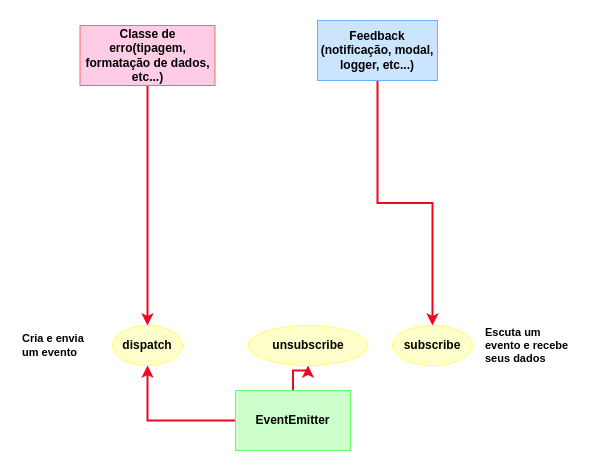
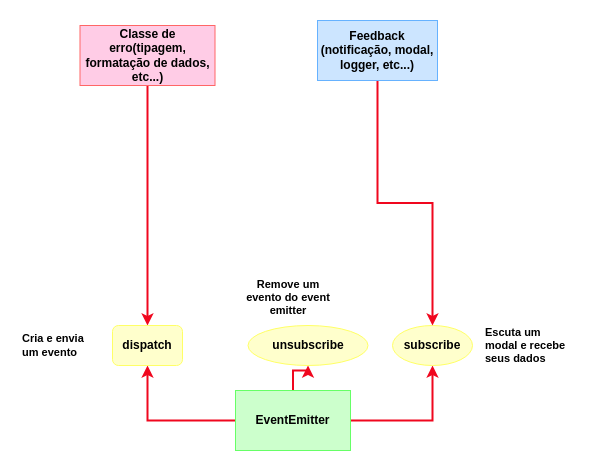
node "Remove um evento do event emitter": added
node "dispatch": shape ellipse -> rounded rectangle
node "Escuta um evento e recebe seus dados": label "Escuta um evento e recebe seus dados" -> "Escuta um modal e recebe seus dados"
edge "EventEmitter" -> "subscribe": added
